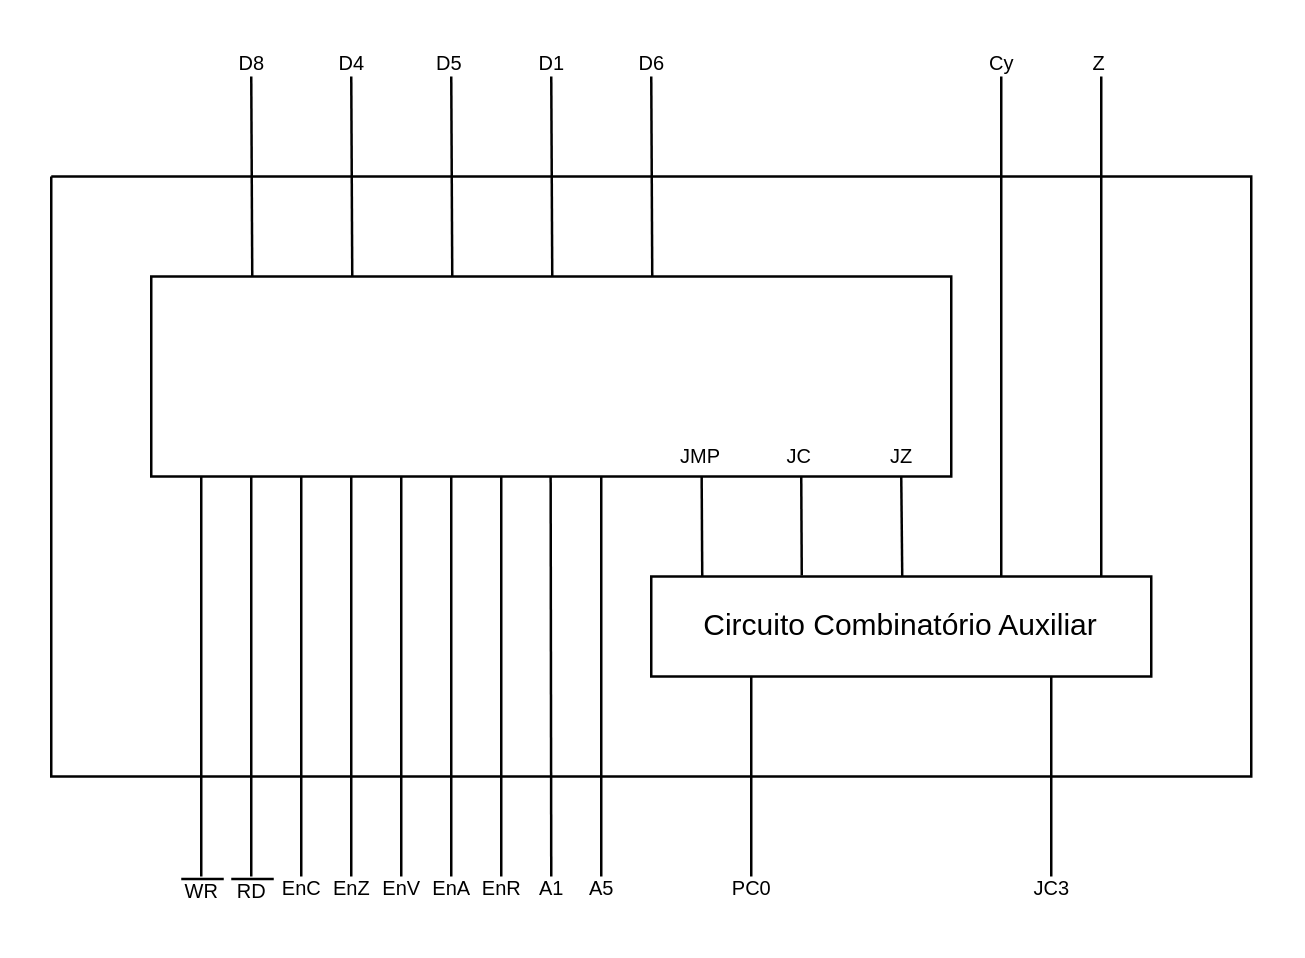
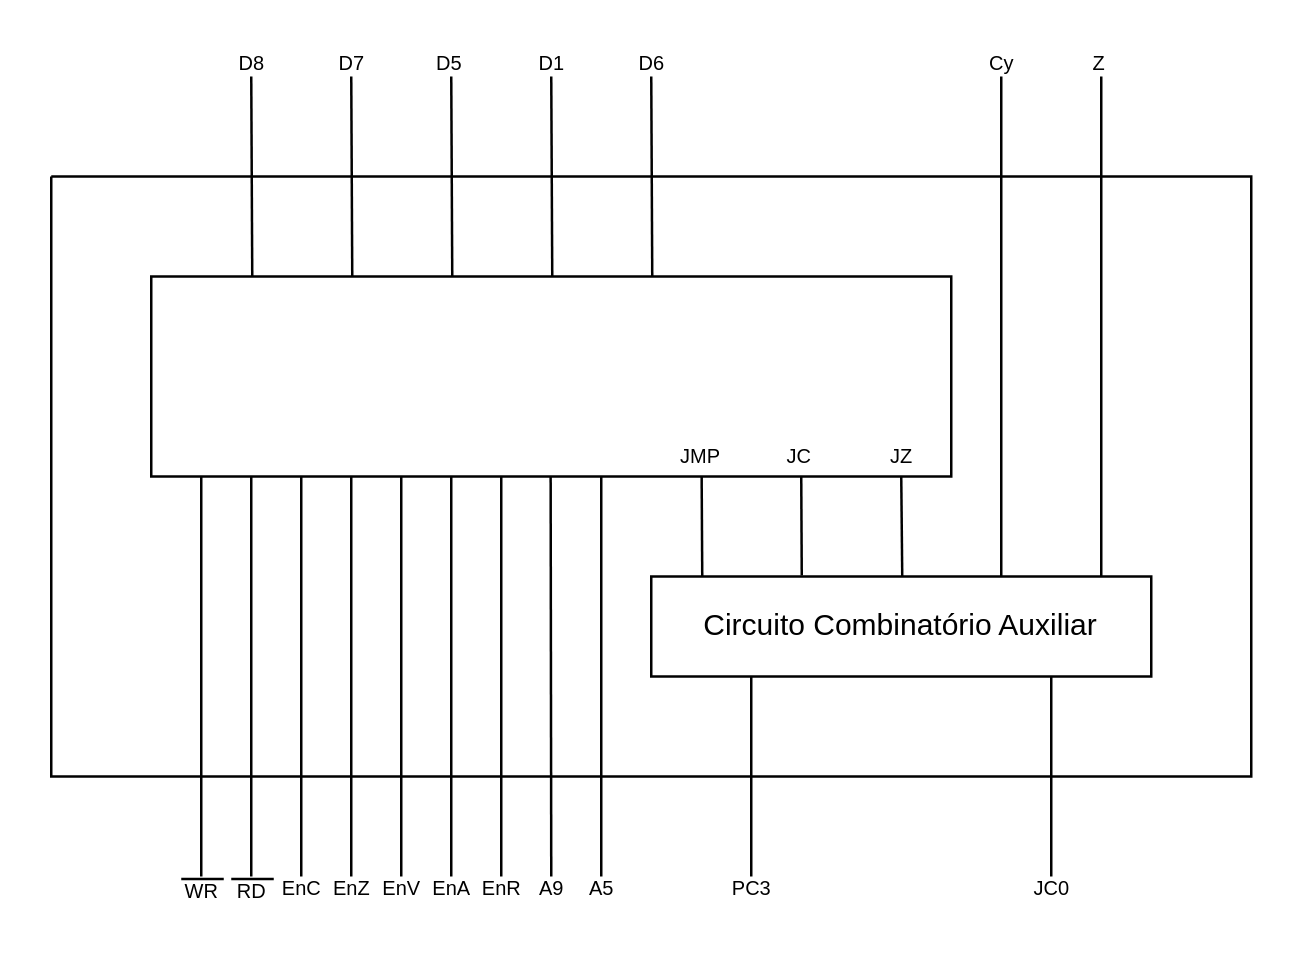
node "D4": label "D4" -> "D7"
node "A1": label "A1" -> "A9"
node "PC0": label "PC0" -> "PC3"
node "JC3": label "JC3" -> "JC0"
